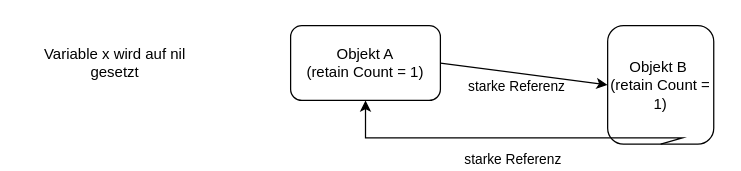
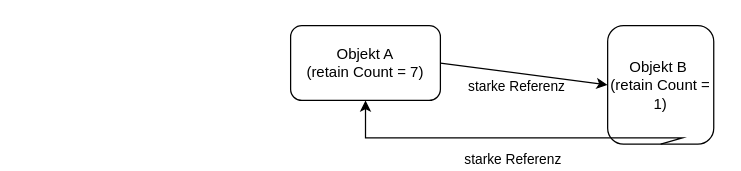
node "Variable x wird auf nil gesetzt": removed
node "Objekt A (retain Count = 1)": label "Objekt A (retain Count = 1)" -> "Objekt A (retain Count = 7)"
